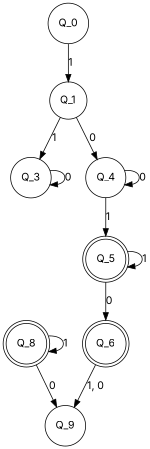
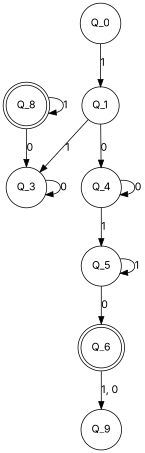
node "Q_5": shape doublecircle -> circle
edge "Q_8" -> "Q_9": now "Q_8" -> "Q_3"
